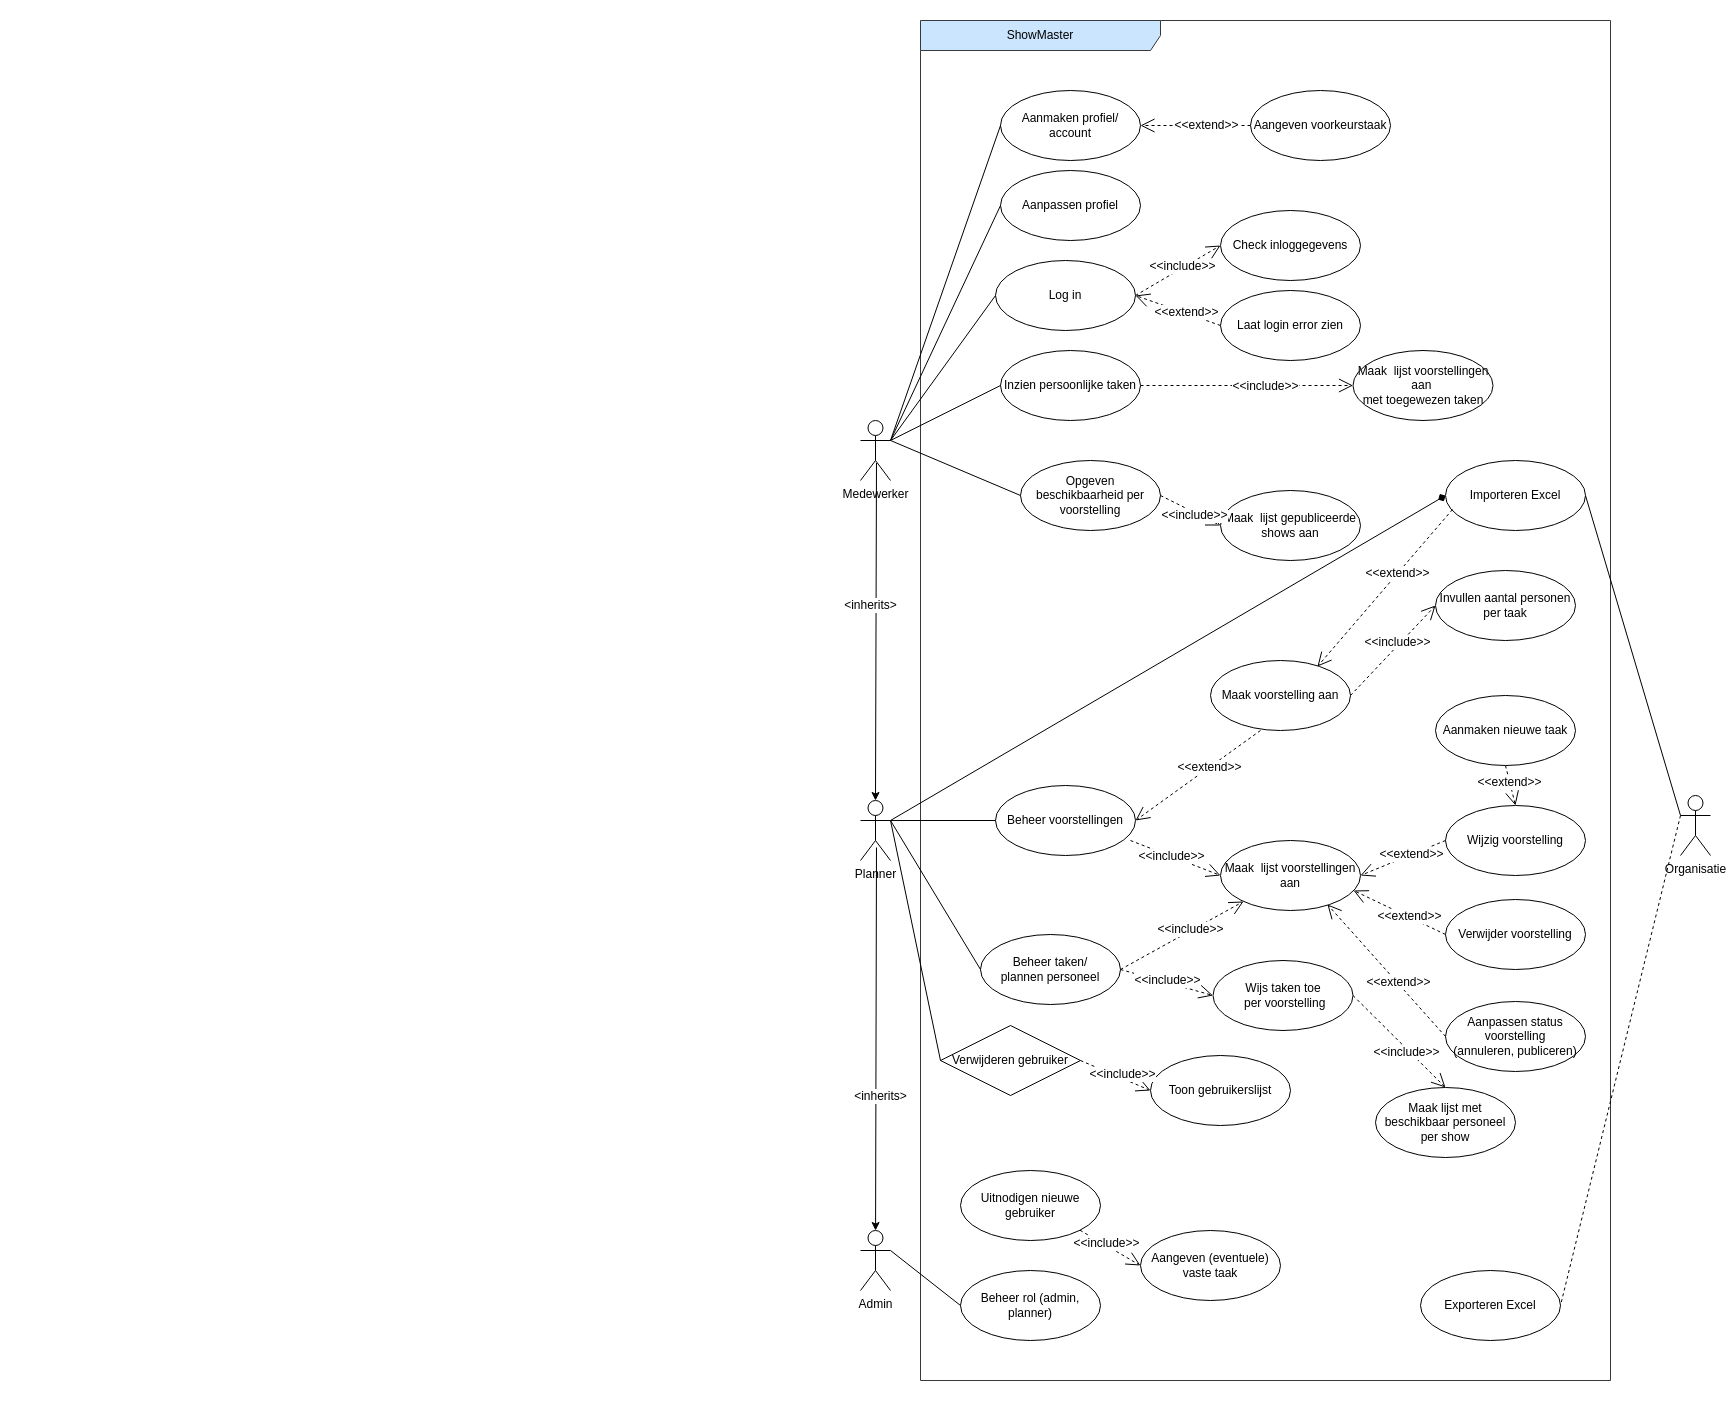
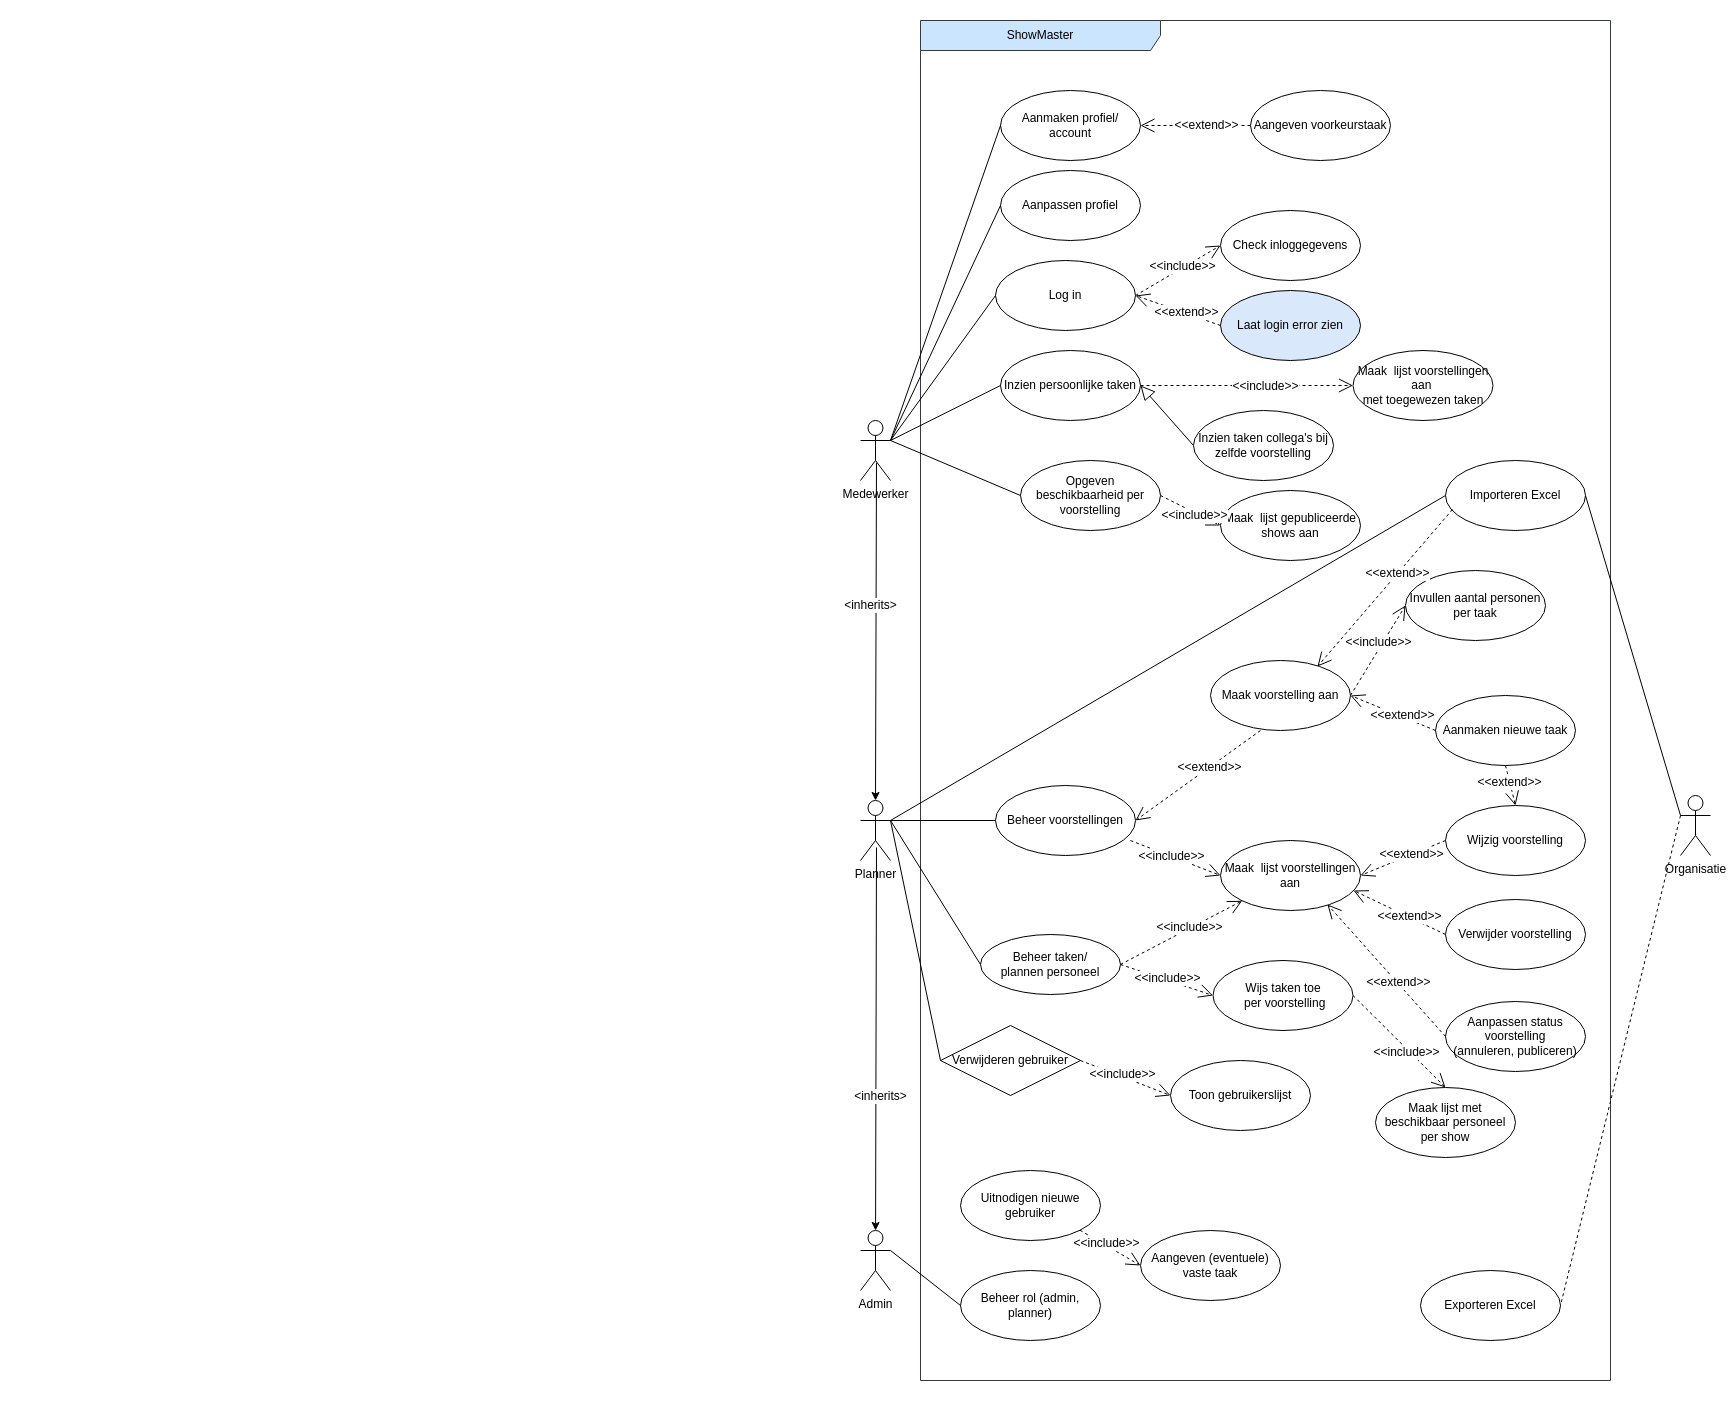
node "Laat login error zien": fillcolor #ffffff -> #dae8fc
edge "Inzien taken collega's bij zelfde voorstelling" -> "Inzien persoonlijke taken": added
node "Inzien taken collega's bij zelfde voorstelling": added
edge "Planner" -> "Importeren Excel": arrowhead diamond -> none
node "Invullen aantal personen per taak": moved (1506, 606) -> (1476, 606)
edge "Aanmaken nieuwe taak" -> "Maak voorstelling aan": added, label "<<extend>>"
node "Beheer taken/ plannen personeel": size 140x70 -> 140x60
node "Toon gebruikerslijst": moved (1221, 1091) -> (1241, 1096)
